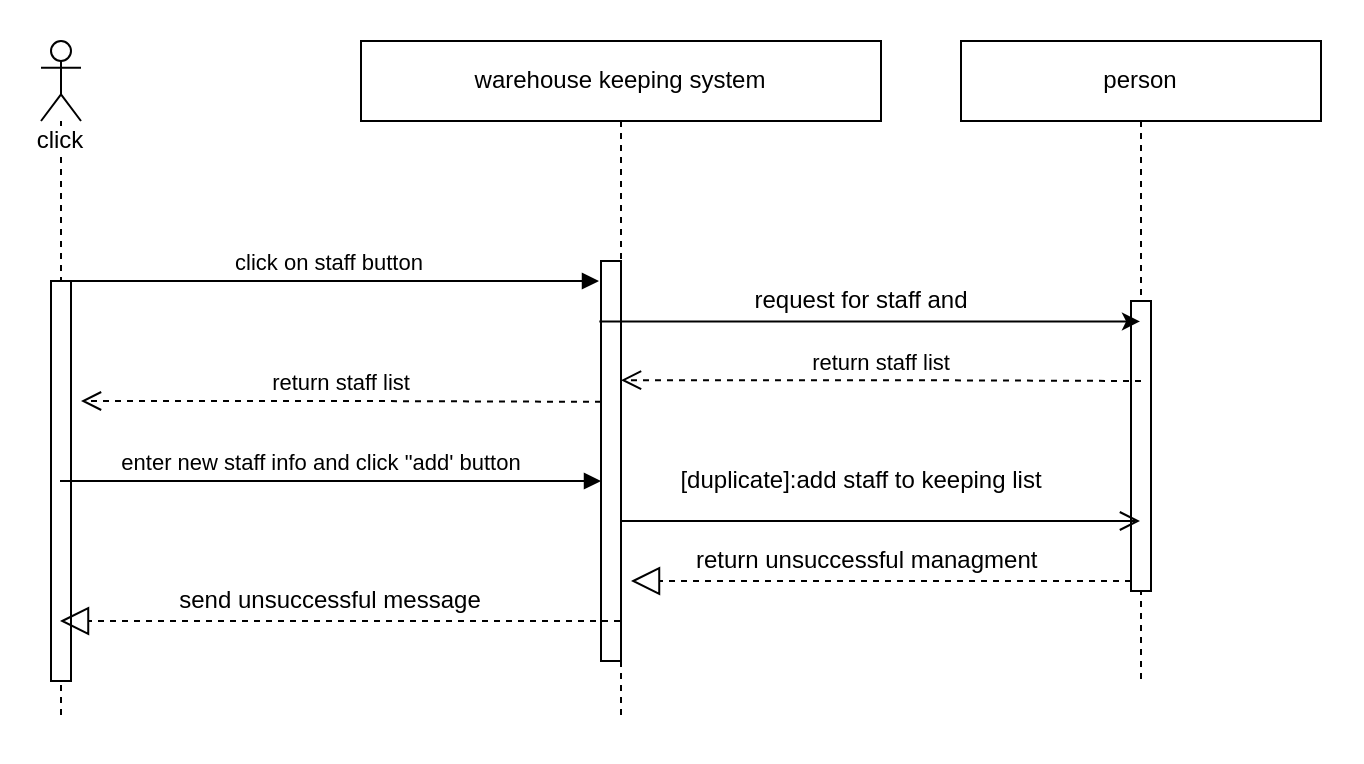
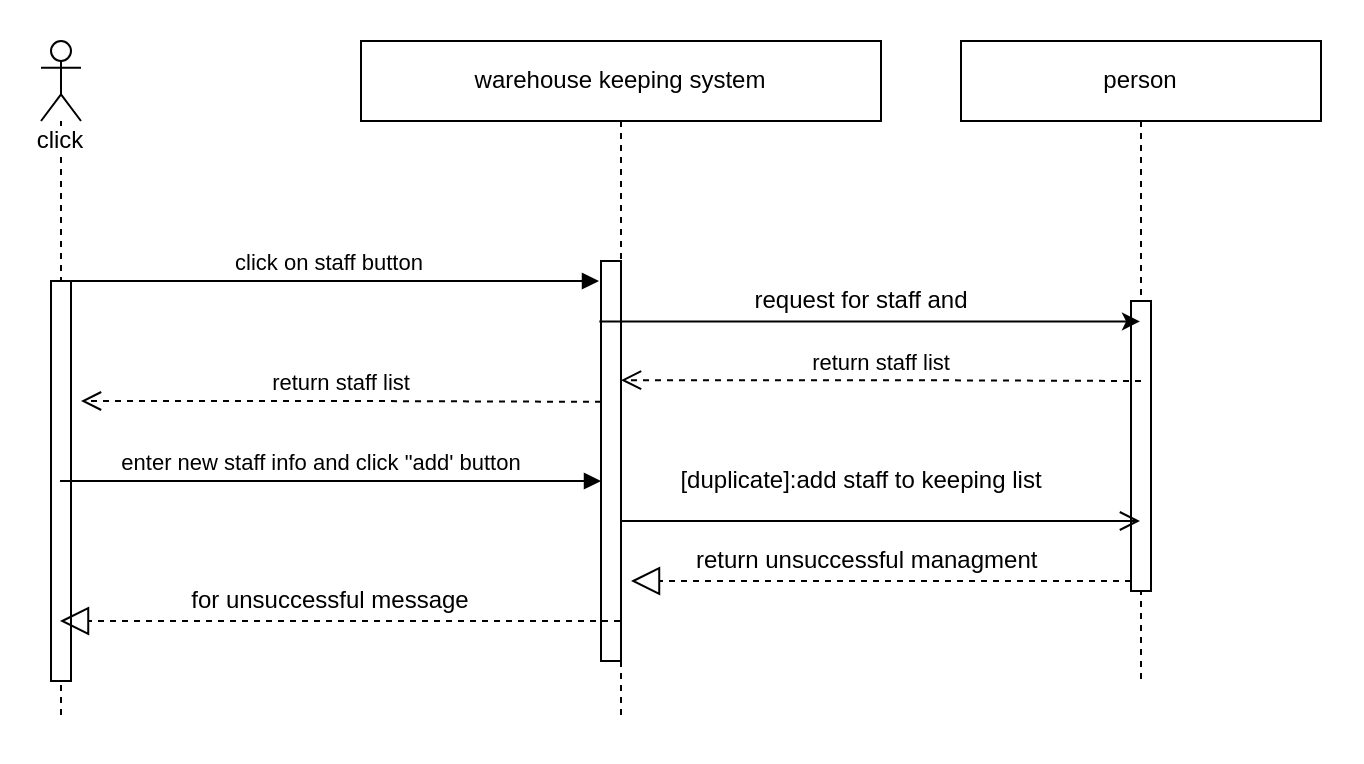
node "send unsuccessful message": label "send unsuccessful message" -> "for unsuccessful message"
